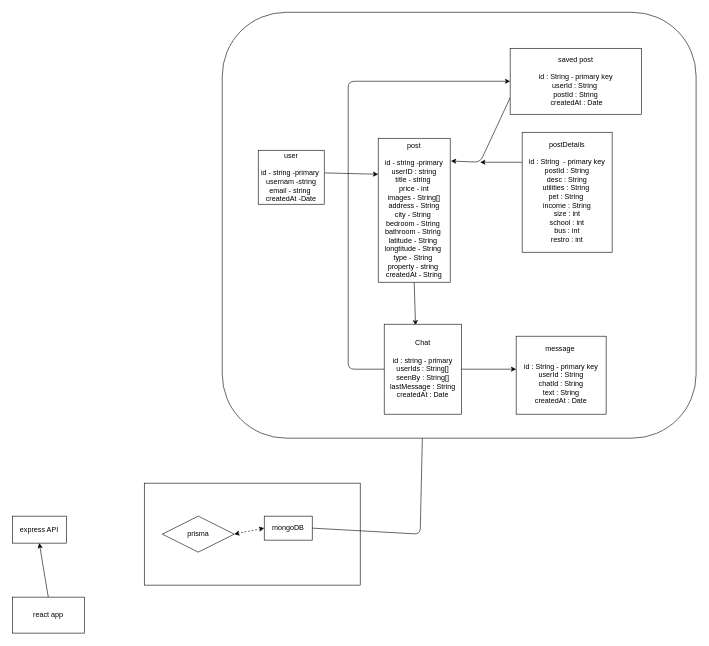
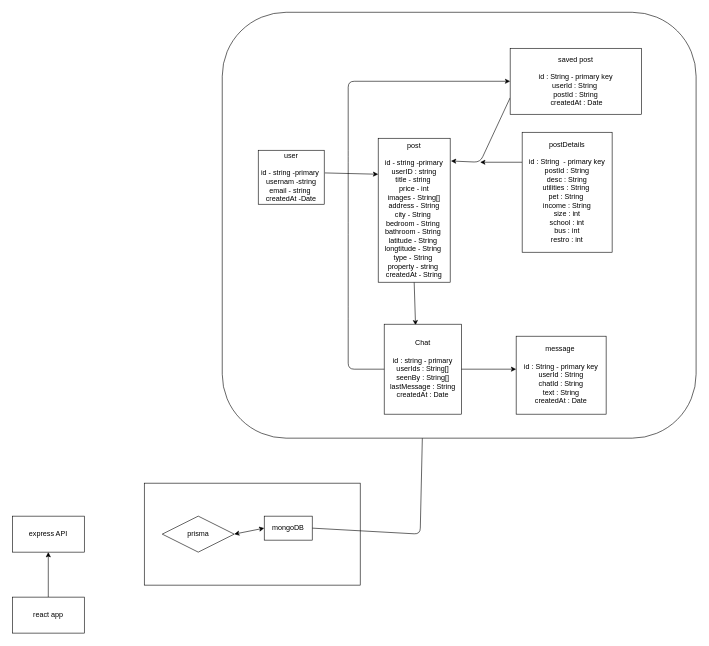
node "express API": size 54x27 -> 72x36
edge "mongoDB" -- "prisma": style dashed -> solid
